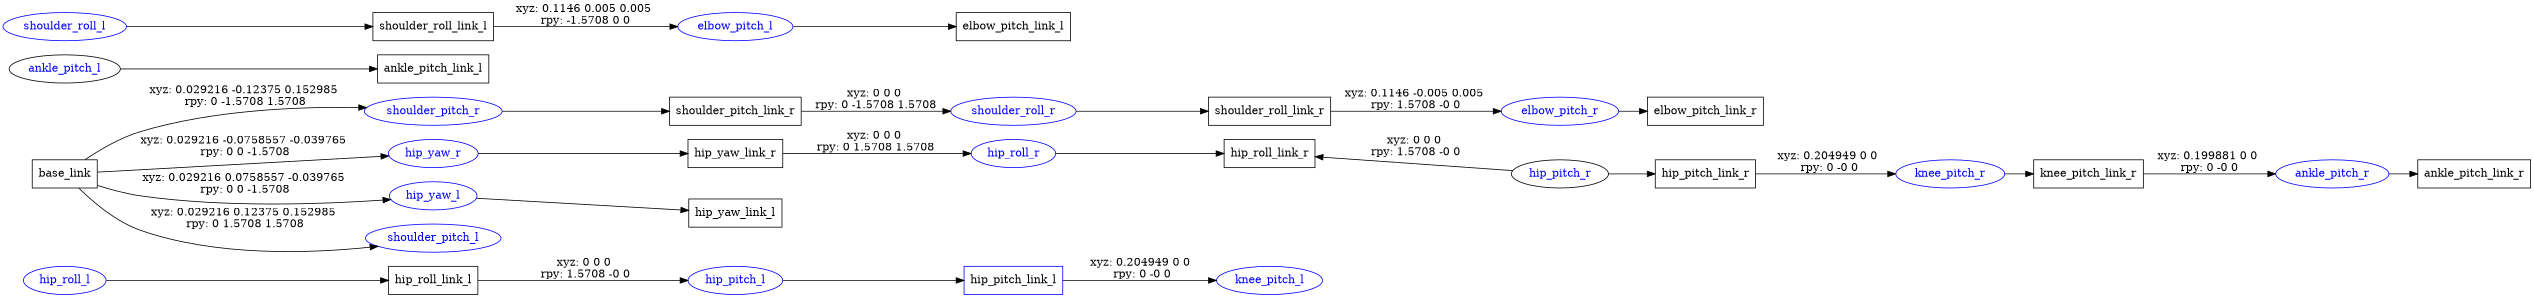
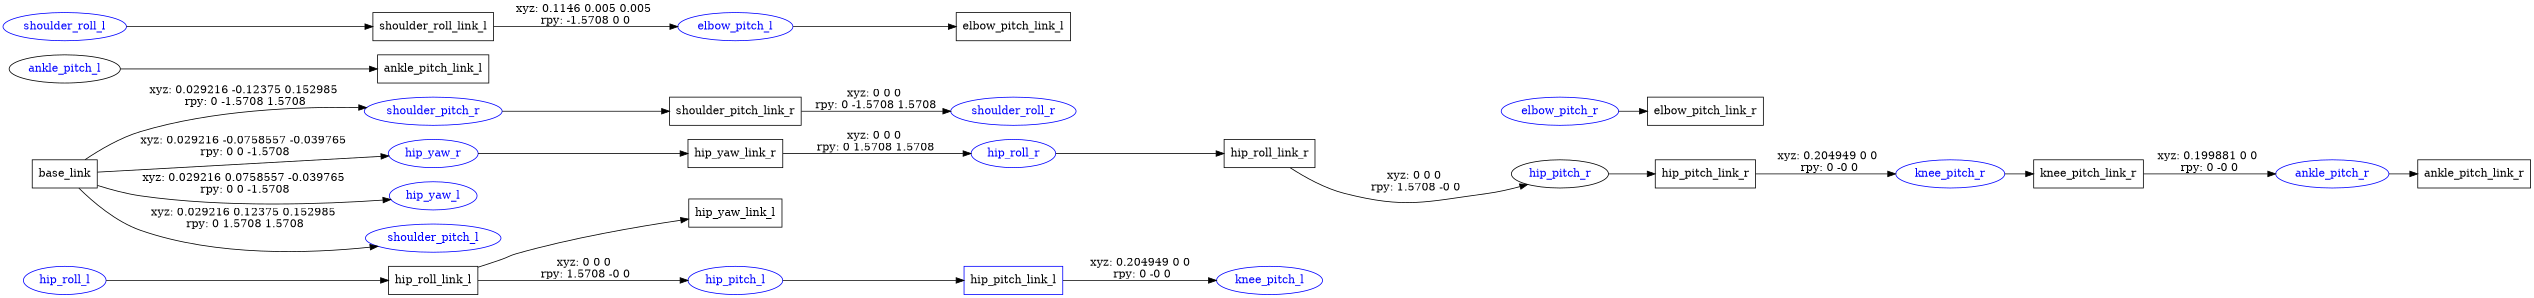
node "shoulder_roll_link_r": removed
edge "hip_pitch_r" -> "hip_roll_link_r": reversed
edge "hip_yaw_l" -> "hip_yaw_link_l": now "hip_roll_link_l" -> "hip_yaw_link_l"
